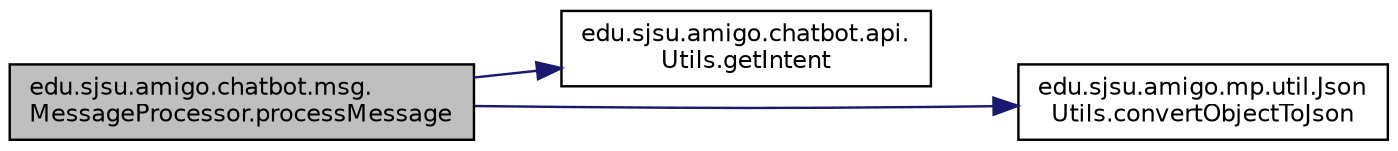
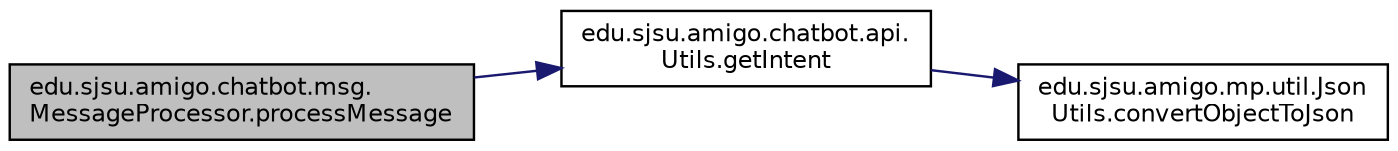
edge "edu.sjsu.amigo.chatbot.msg. MessageProcessor.processMessage" -> "edu.sjsu.amigo.mp.util.Json Utils.convertObjectToJson": now "edu.sjsu.amigo.chatbot.api. Utils.getIntent" -> "edu.sjsu.amigo.mp.util.Json Utils.convertObjectToJson"
